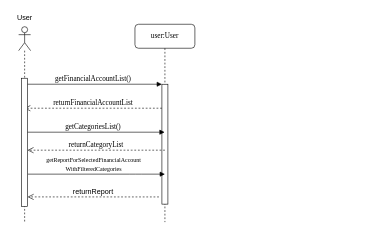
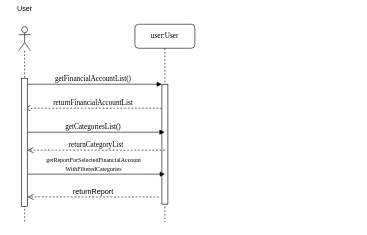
node "User": moved (24, 18) -> (24, 9)
